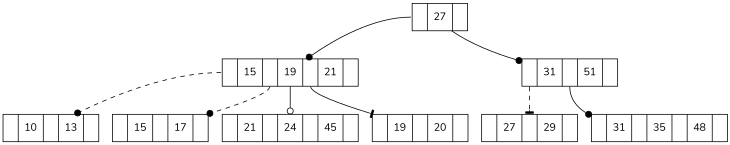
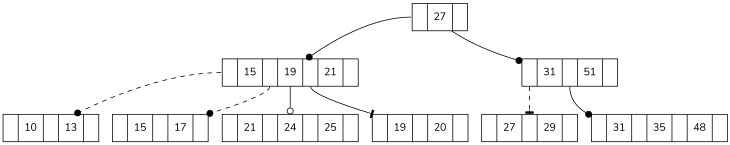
node "21": text "45" -> "25"
